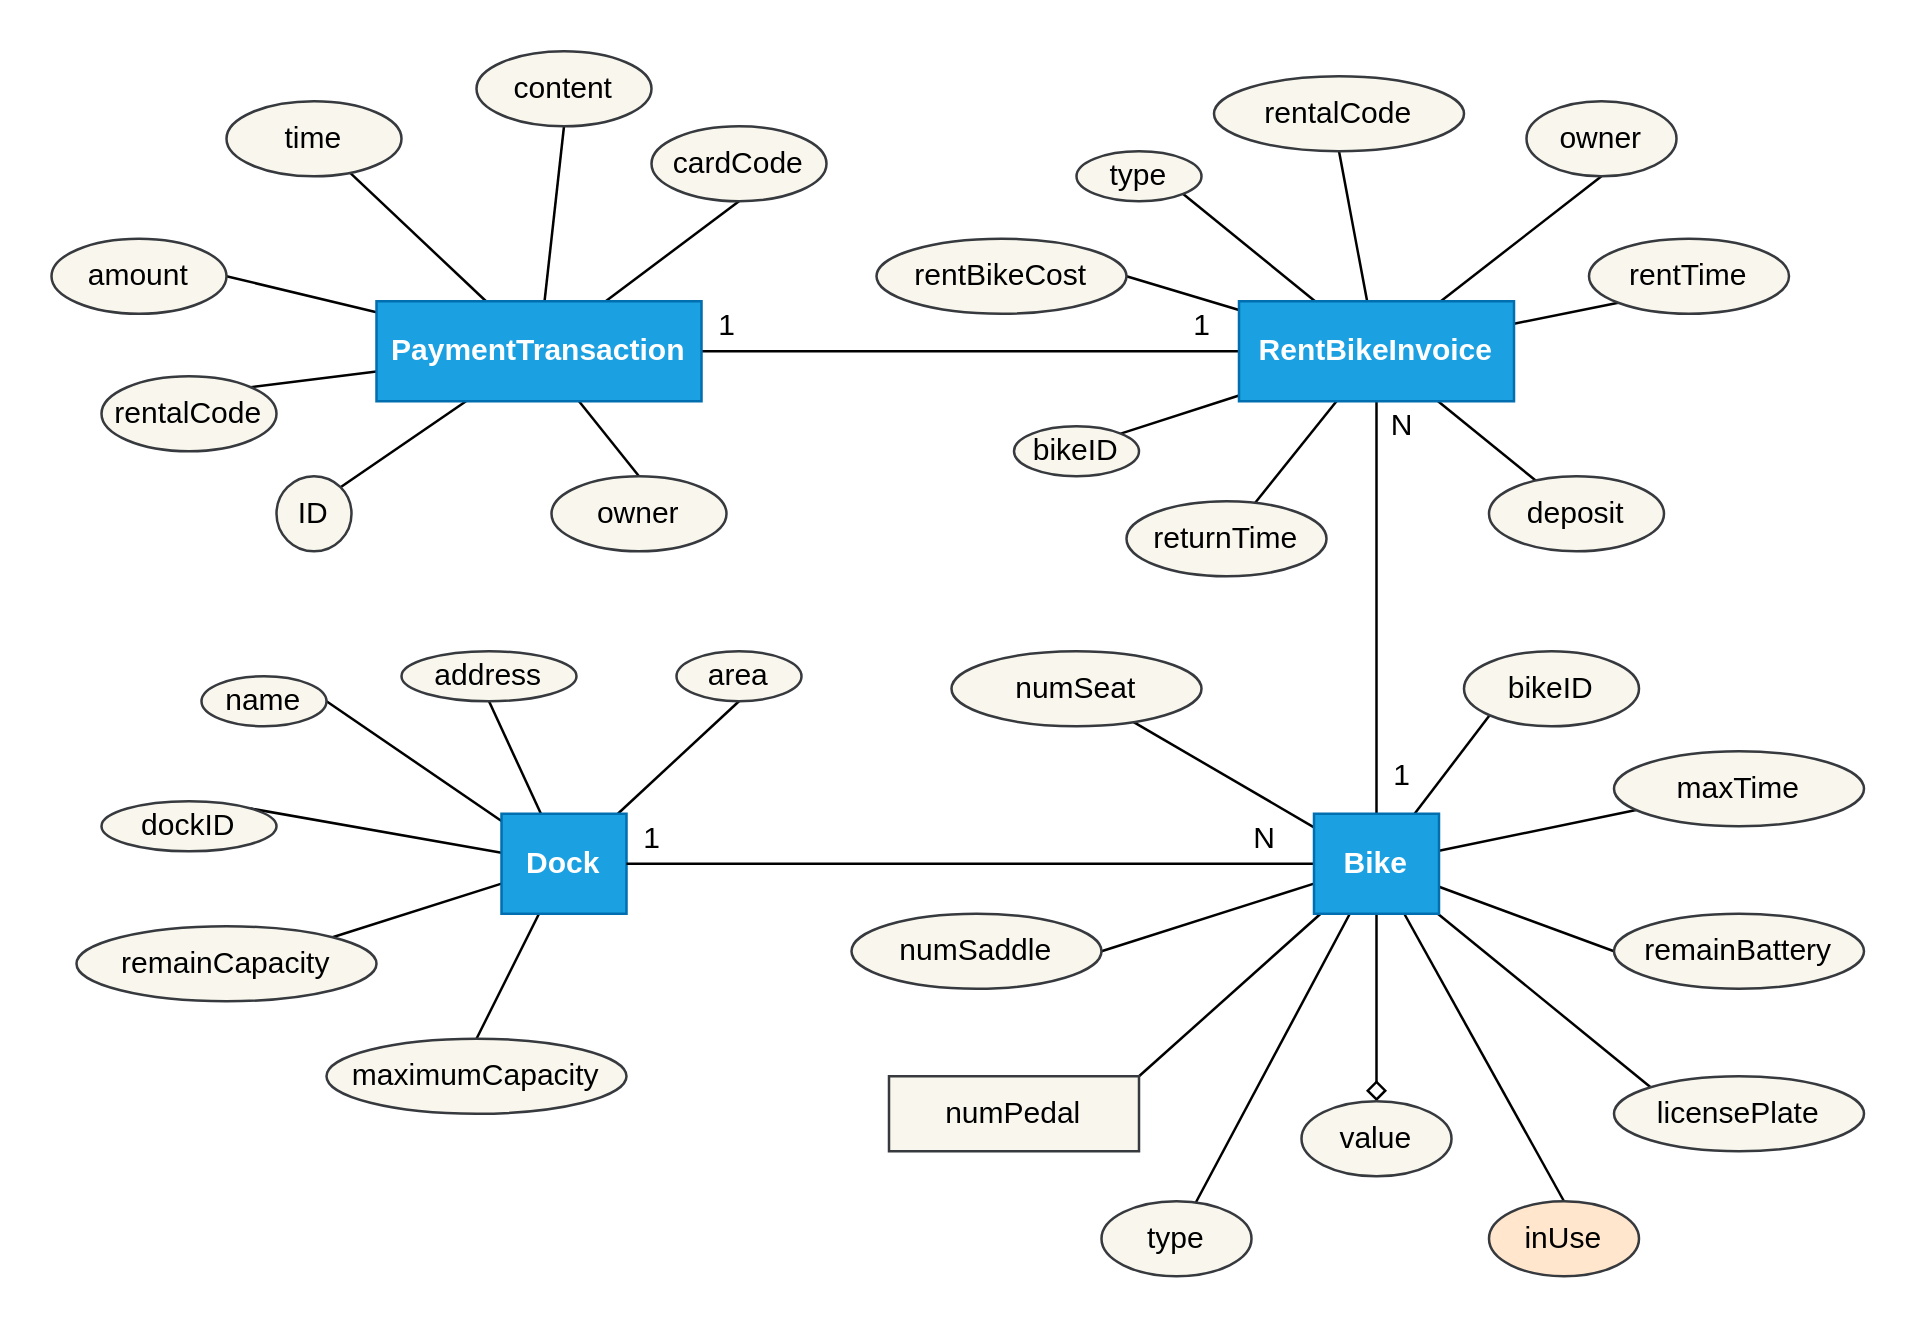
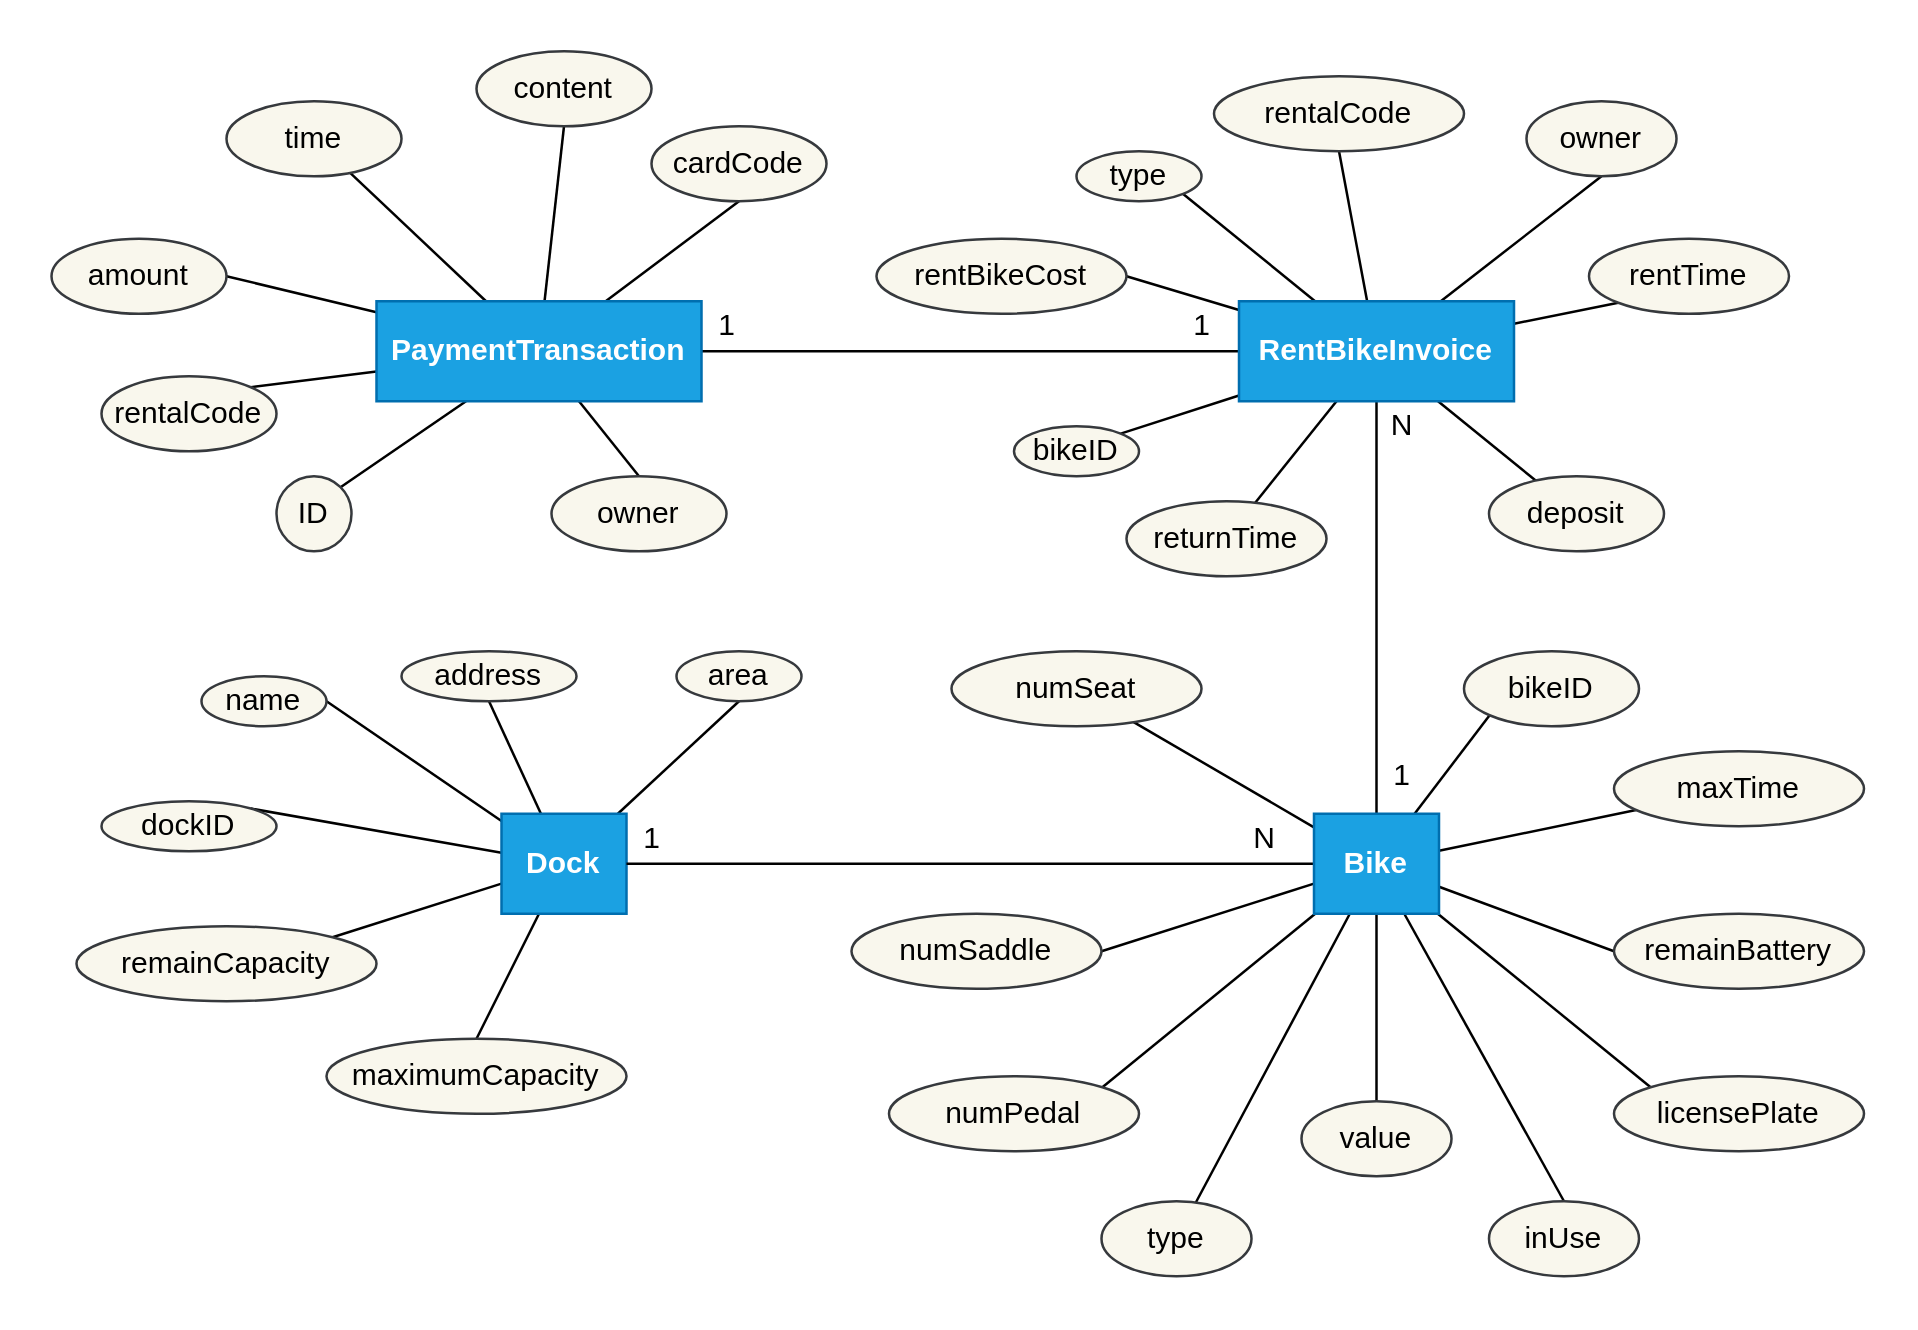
edge "Bike" -> "value": arrowhead diamond -> none
node "numPedal": shape rectangle -> ellipse
node "inUse": fillcolor #ffe6cc -> #f9f7ed
